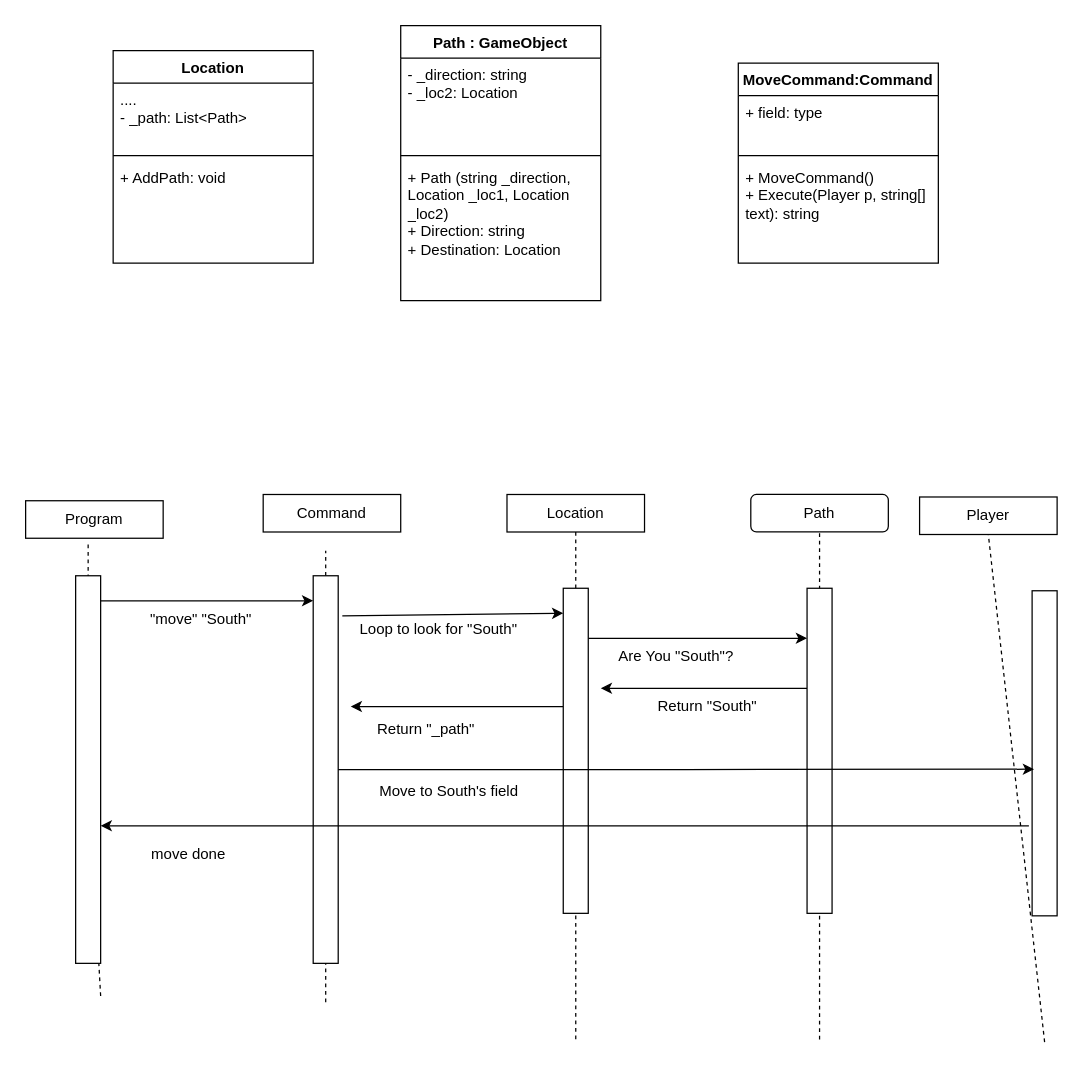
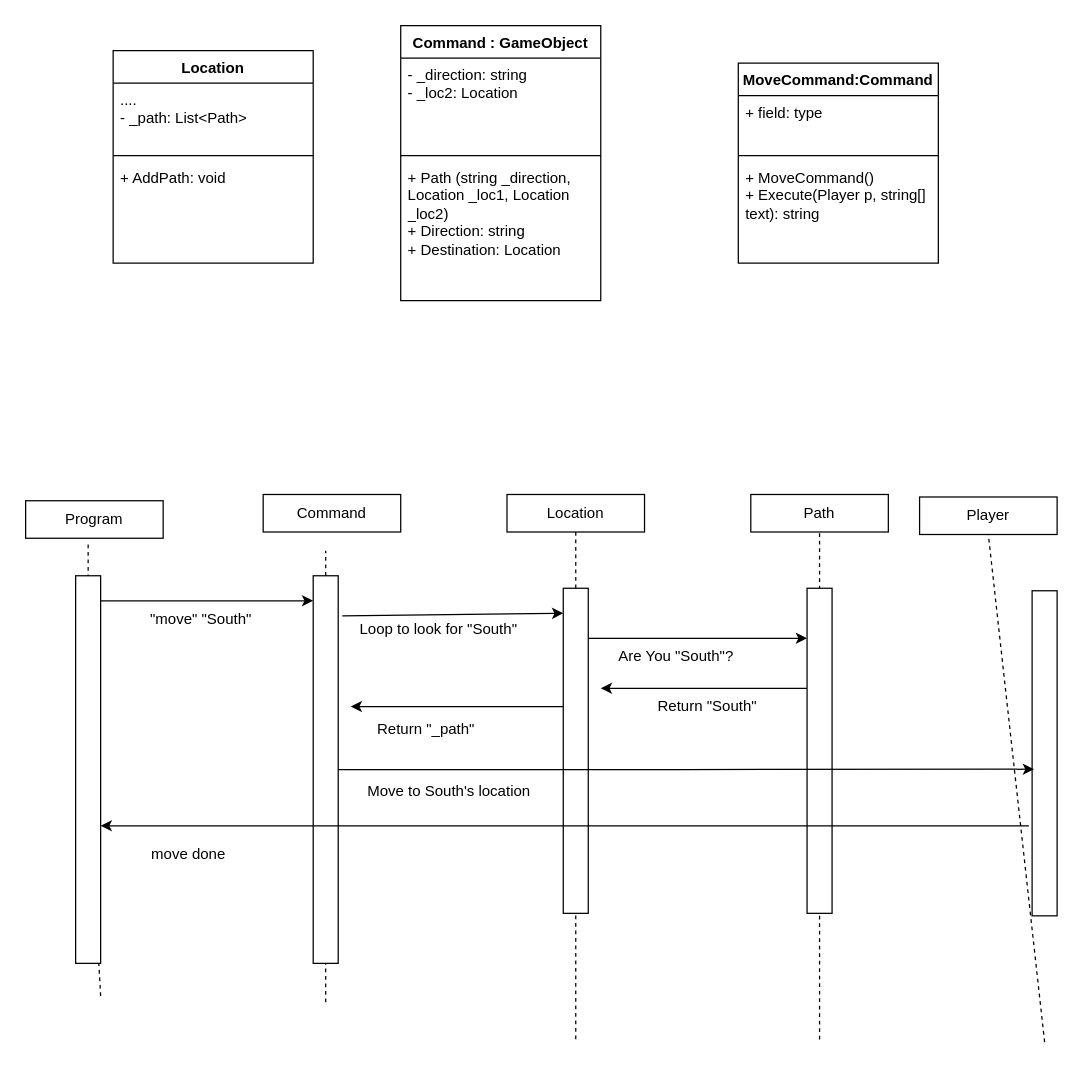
node "Path : GameObject": label "Path : GameObject" -> "Command : GameObject"
node "Path": shape rounded rectangle -> rectangle
node "Move to South's field": label "Move to South's field" -> "Move to South's location"
